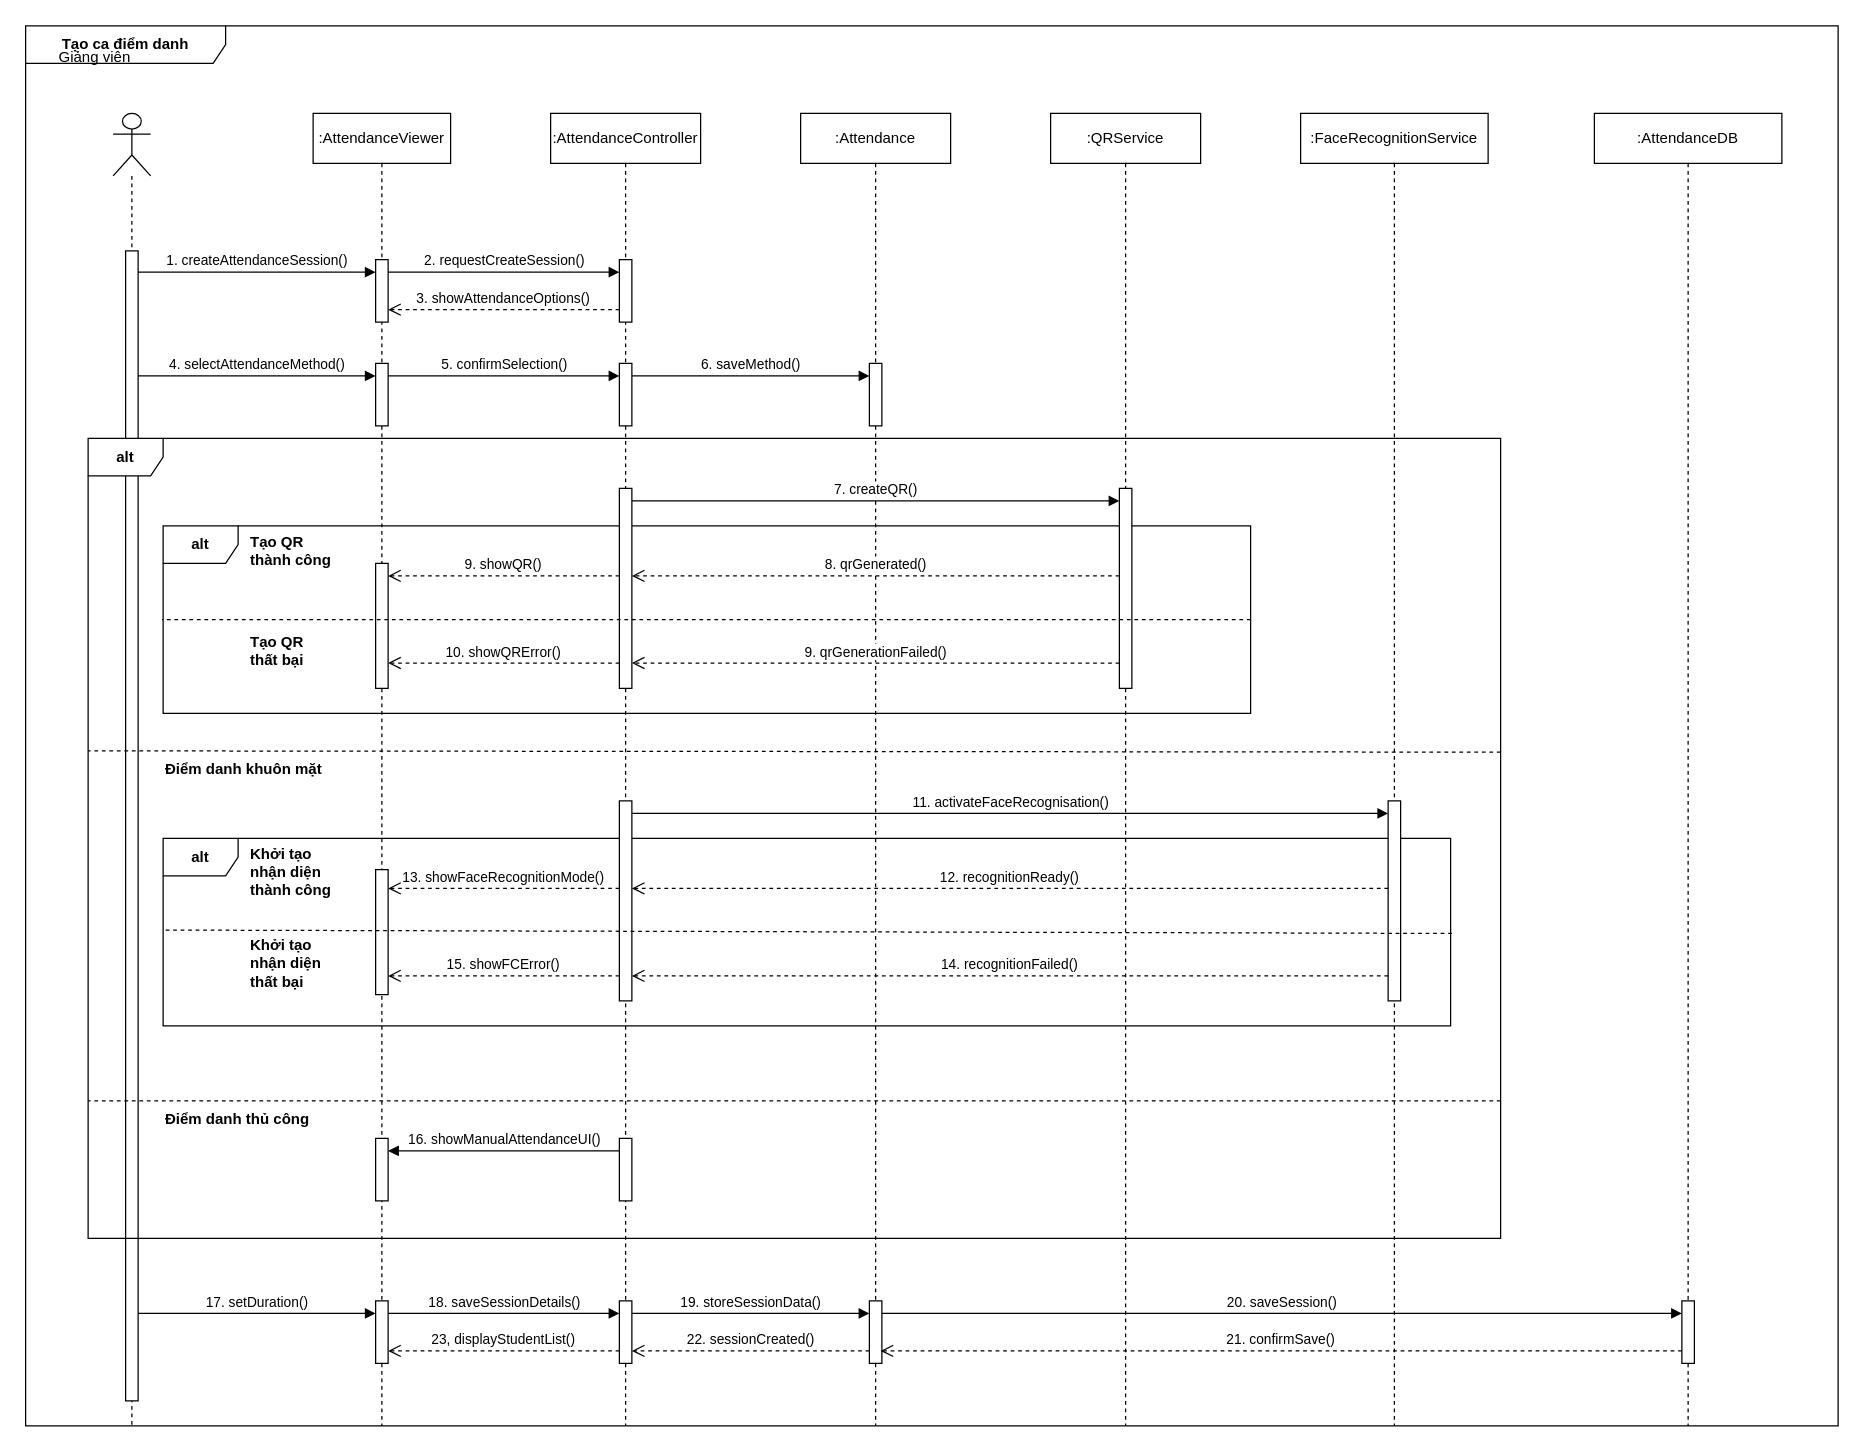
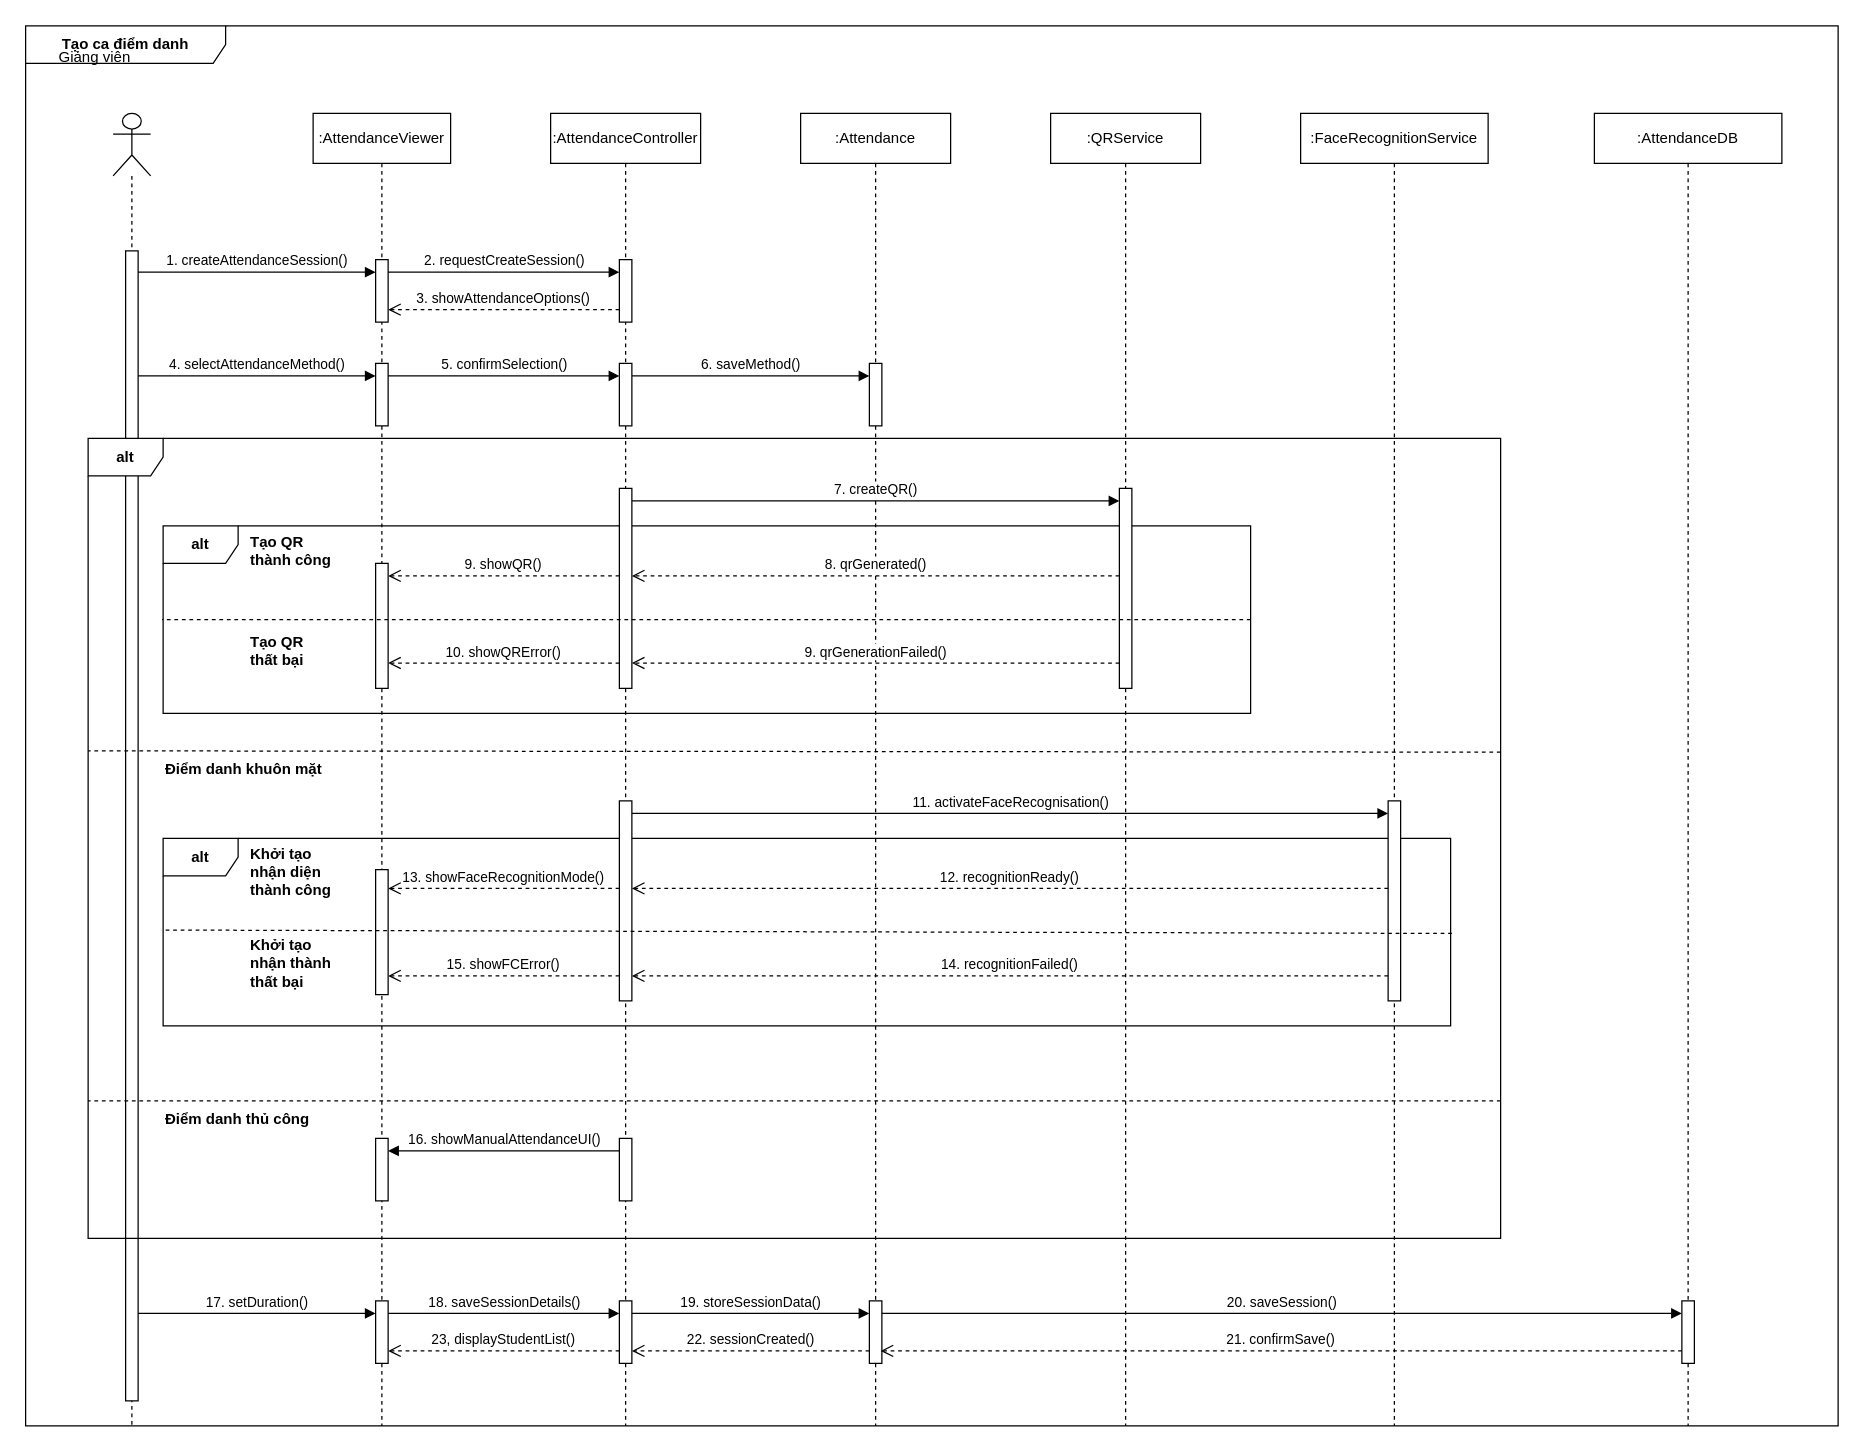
node "Khởi tạo nhận diện thất bại": label "Khởi tạo nhận diện thất bại" -> "Khởi tạo nhận thành thất bại"
